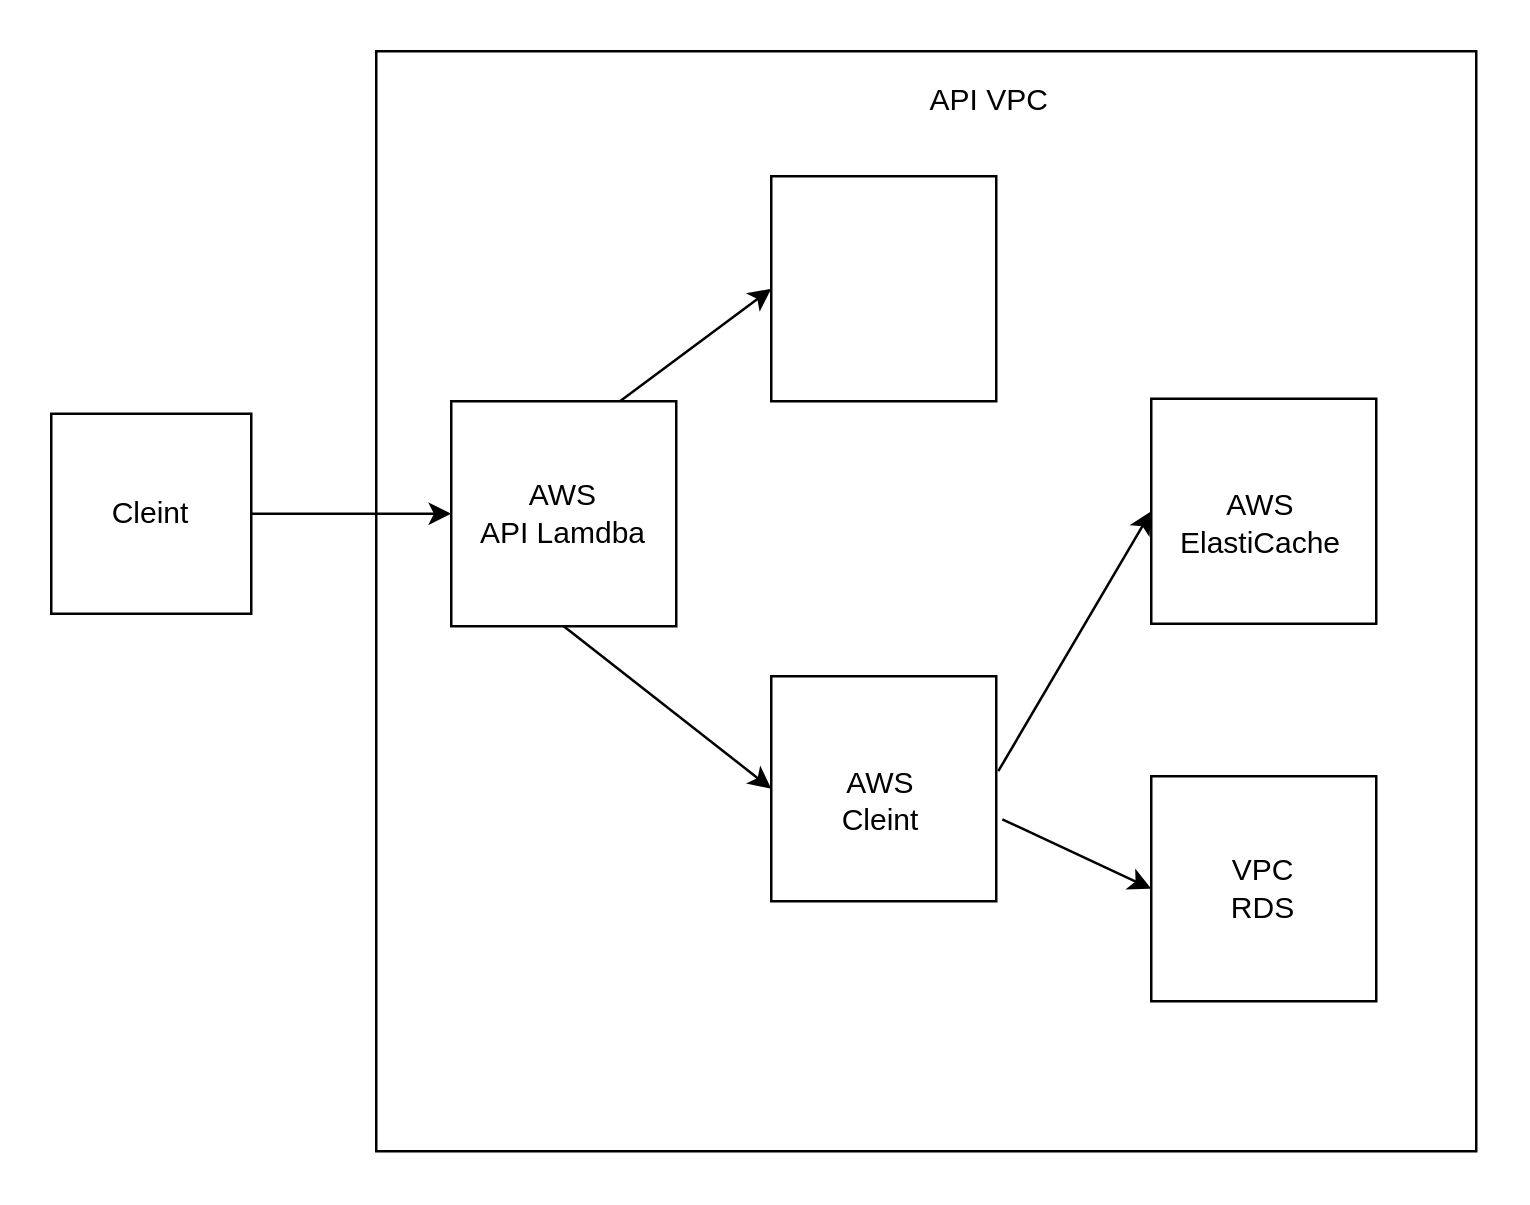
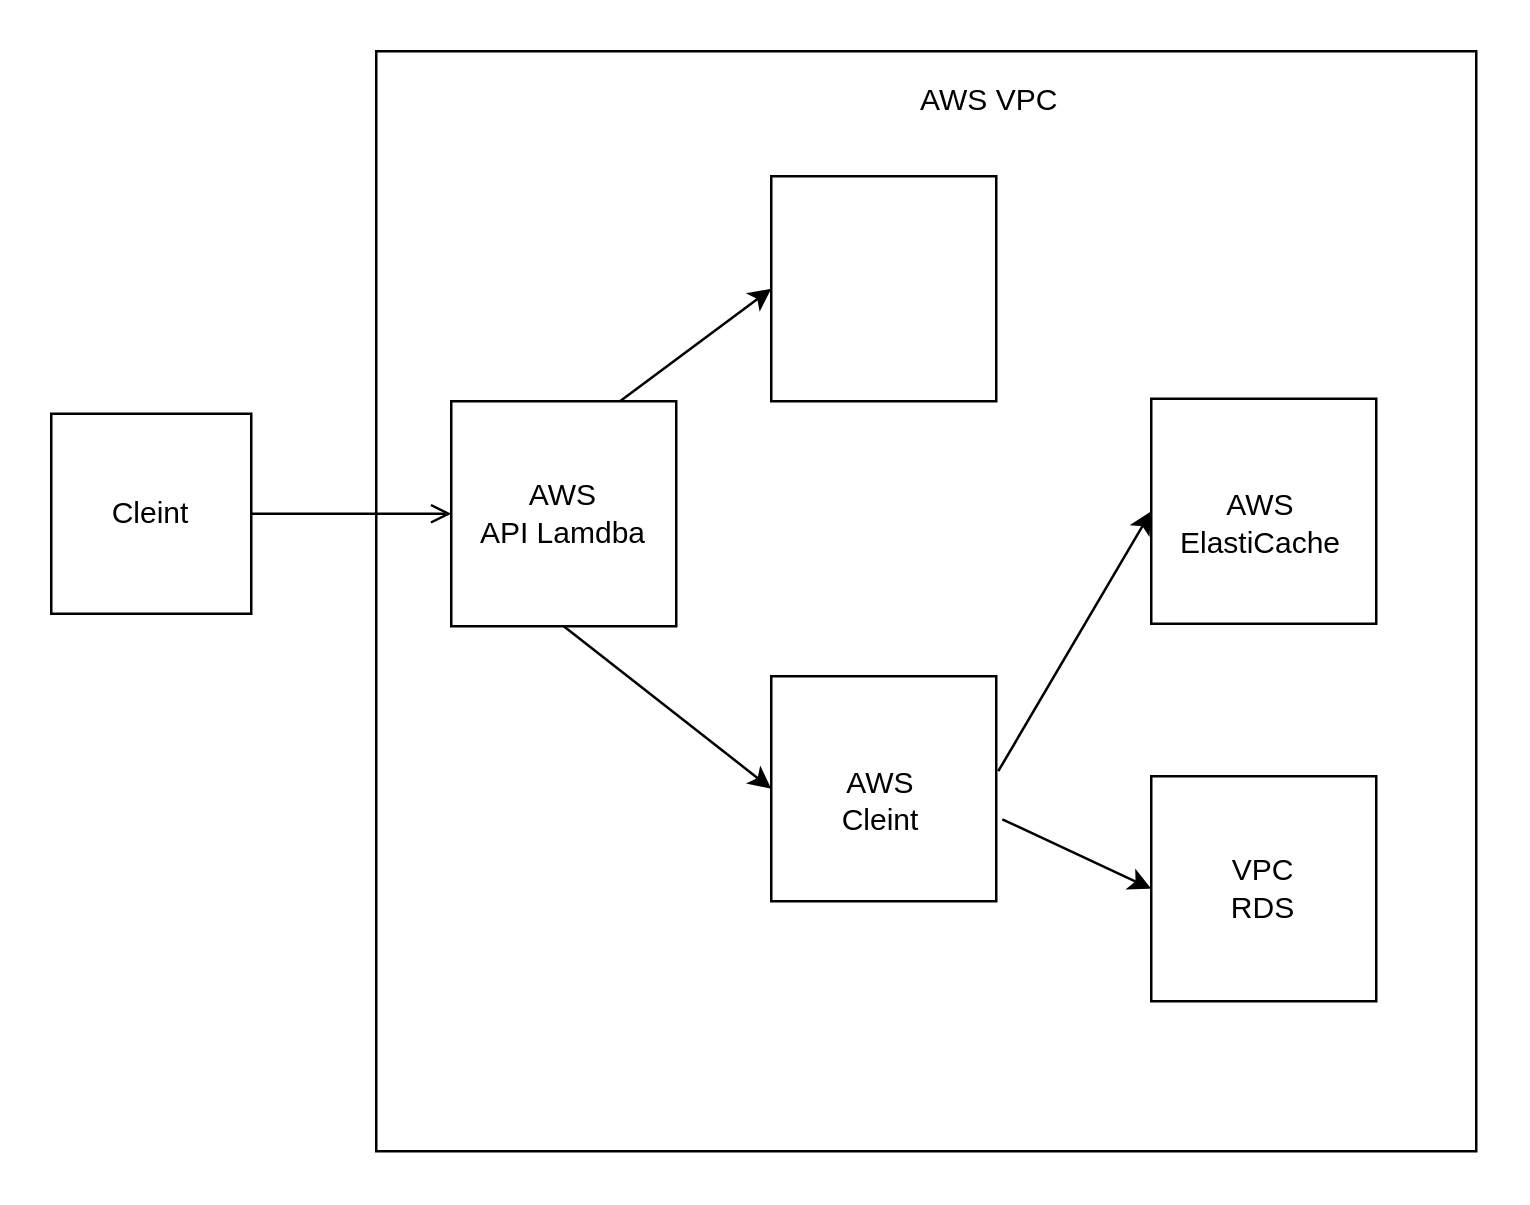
node "API VPC": label "API VPC" -> "AWS VPC"
edge "Cleint" -> "AWS API Lamdba": arrowhead classic -> open
